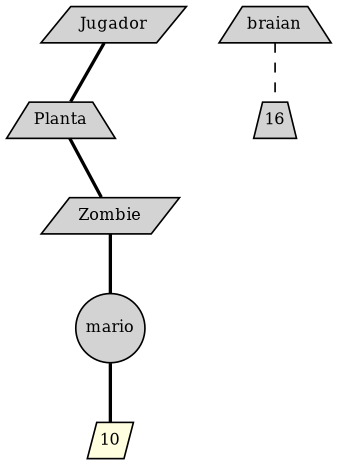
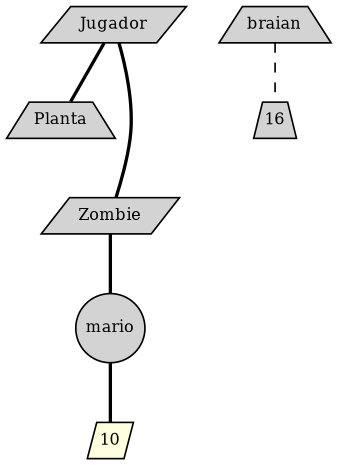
edge "Planta" -- "Zombie": now "Jugador" -- "Zombie"
